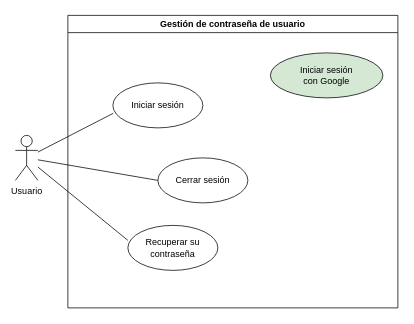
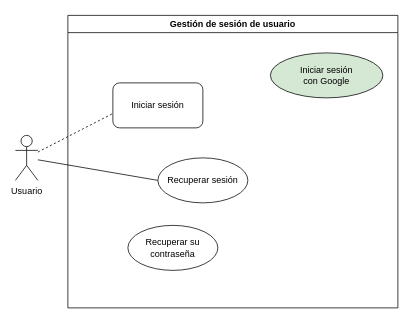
node "Gestión de contraseña de usuario": label "Gestión de contraseña de usuario" -> "Gestión de sesión de usuario"
node "Iniciar sesión": shape ellipse -> rounded rectangle
edge "Iniciar sesión" -- "Usuario": style solid -> dashed
node "Cerrar sesión": label "Cerrar sesión" -> "Recuperar sesión"
edge "Usuario" -- "Recuperar su contraseña": removed
